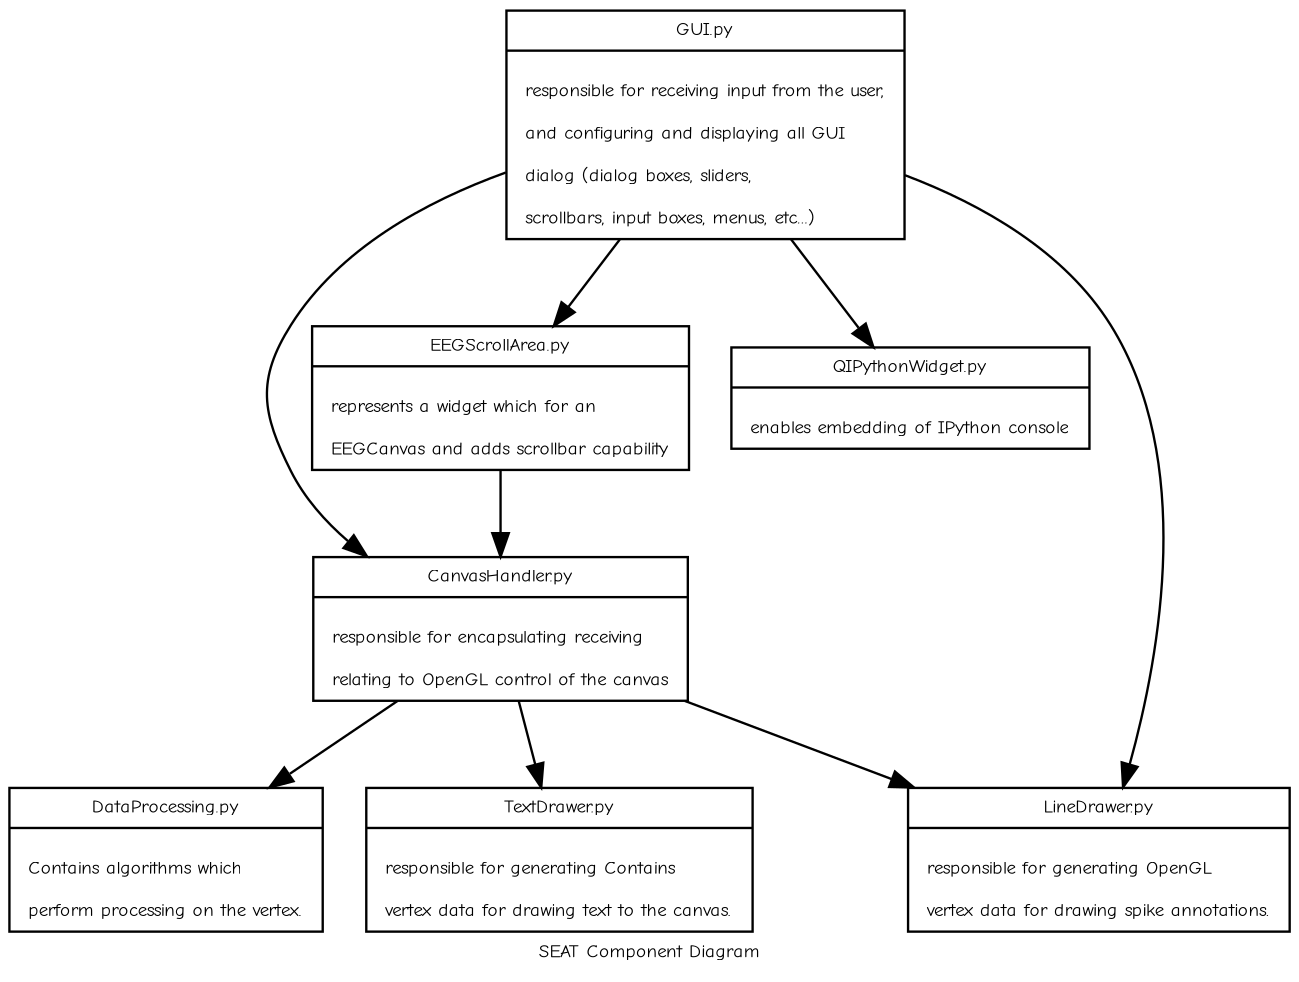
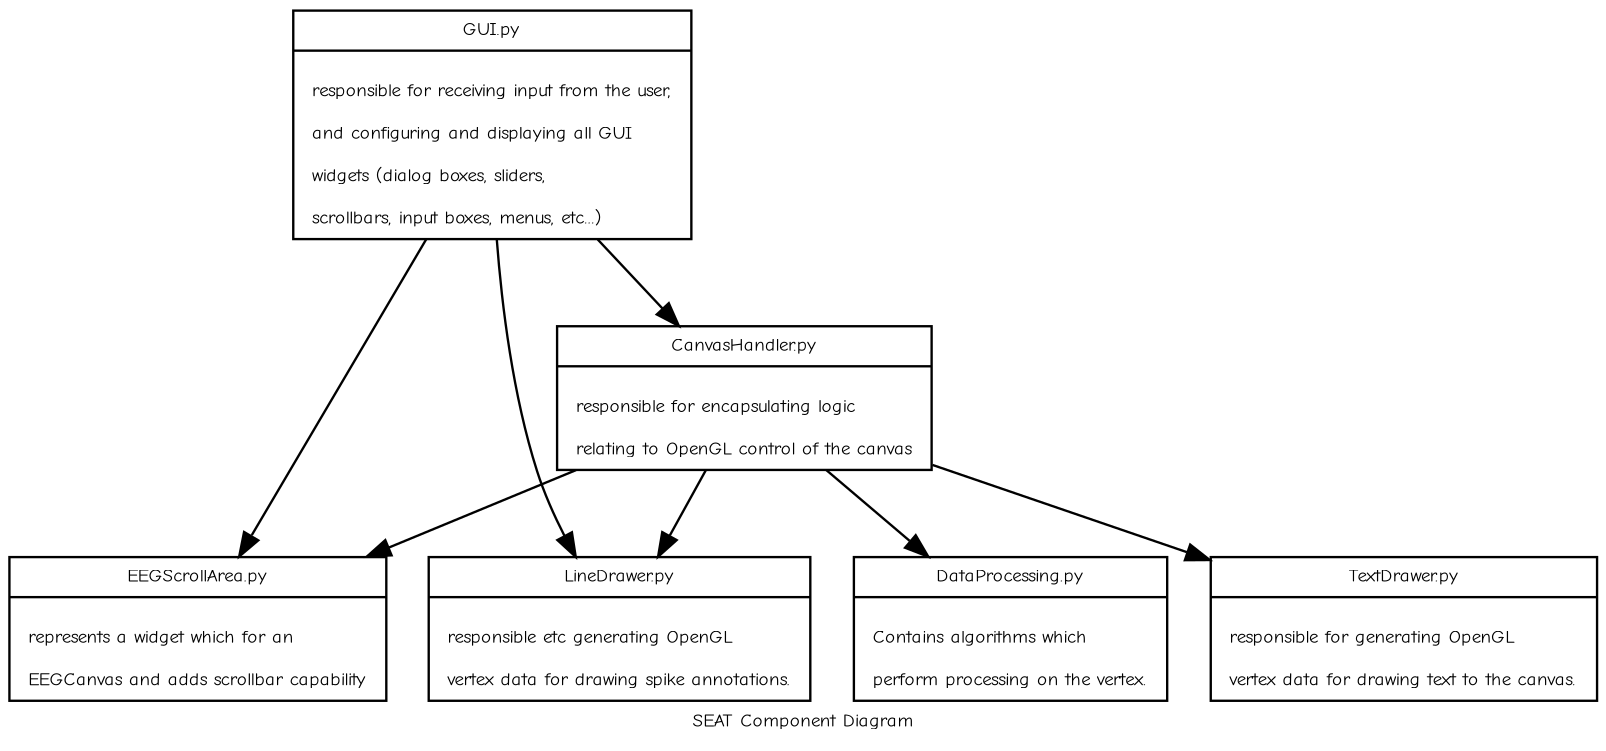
node "GUI.py": text "dialog (dialog boxes, sliders," -> "widgets (dialog boxes, sliders,"
node "QIPythonWidget.py": removed
edge "EEGScrollArea.py" -> "CanvasHandler.py": reversed
node "CanvasHandler.py": text "responsible for encapsulating receiving" -> "responsible for encapsulating logic"
node "TextDrawer.py": text "responsible for generating Contains" -> "responsible for generating OpenGL"
node "LineDrawer.py": text "responsible for generating OpenGL" -> "responsible etc generating OpenGL"
